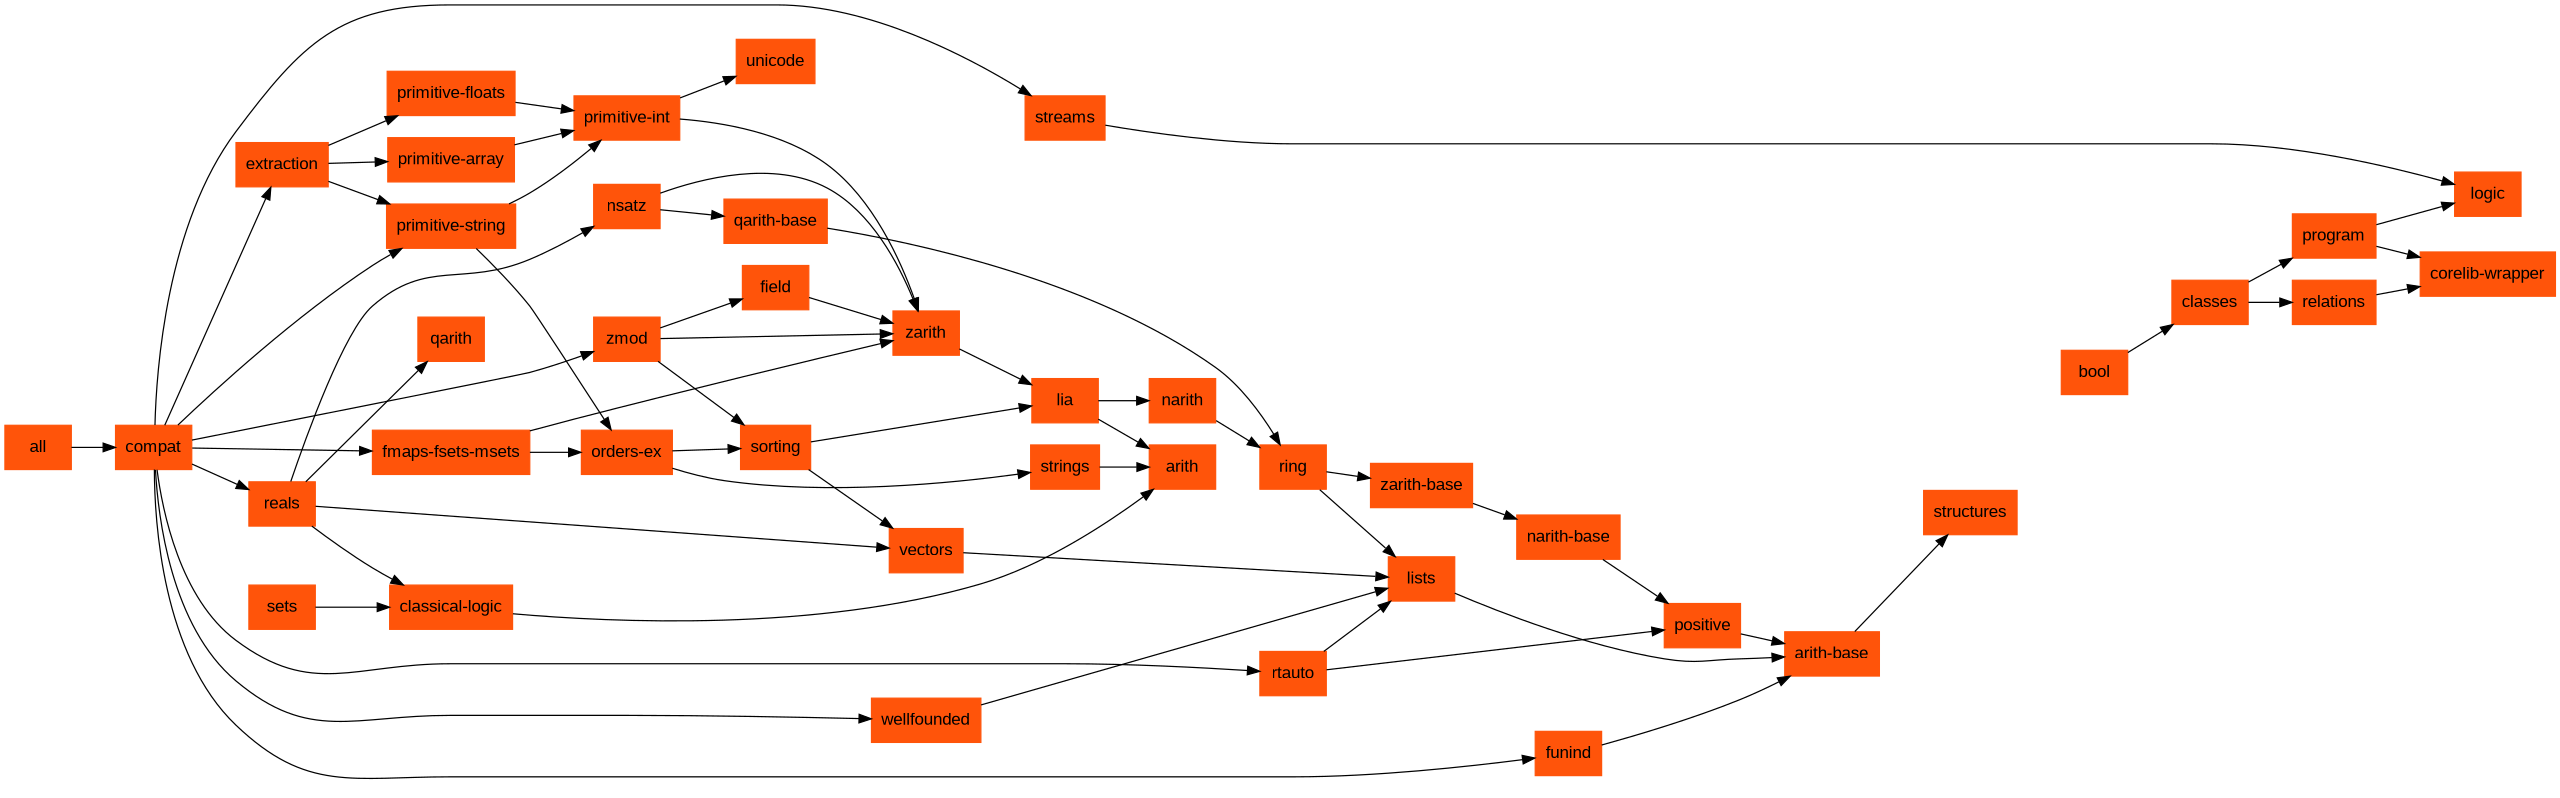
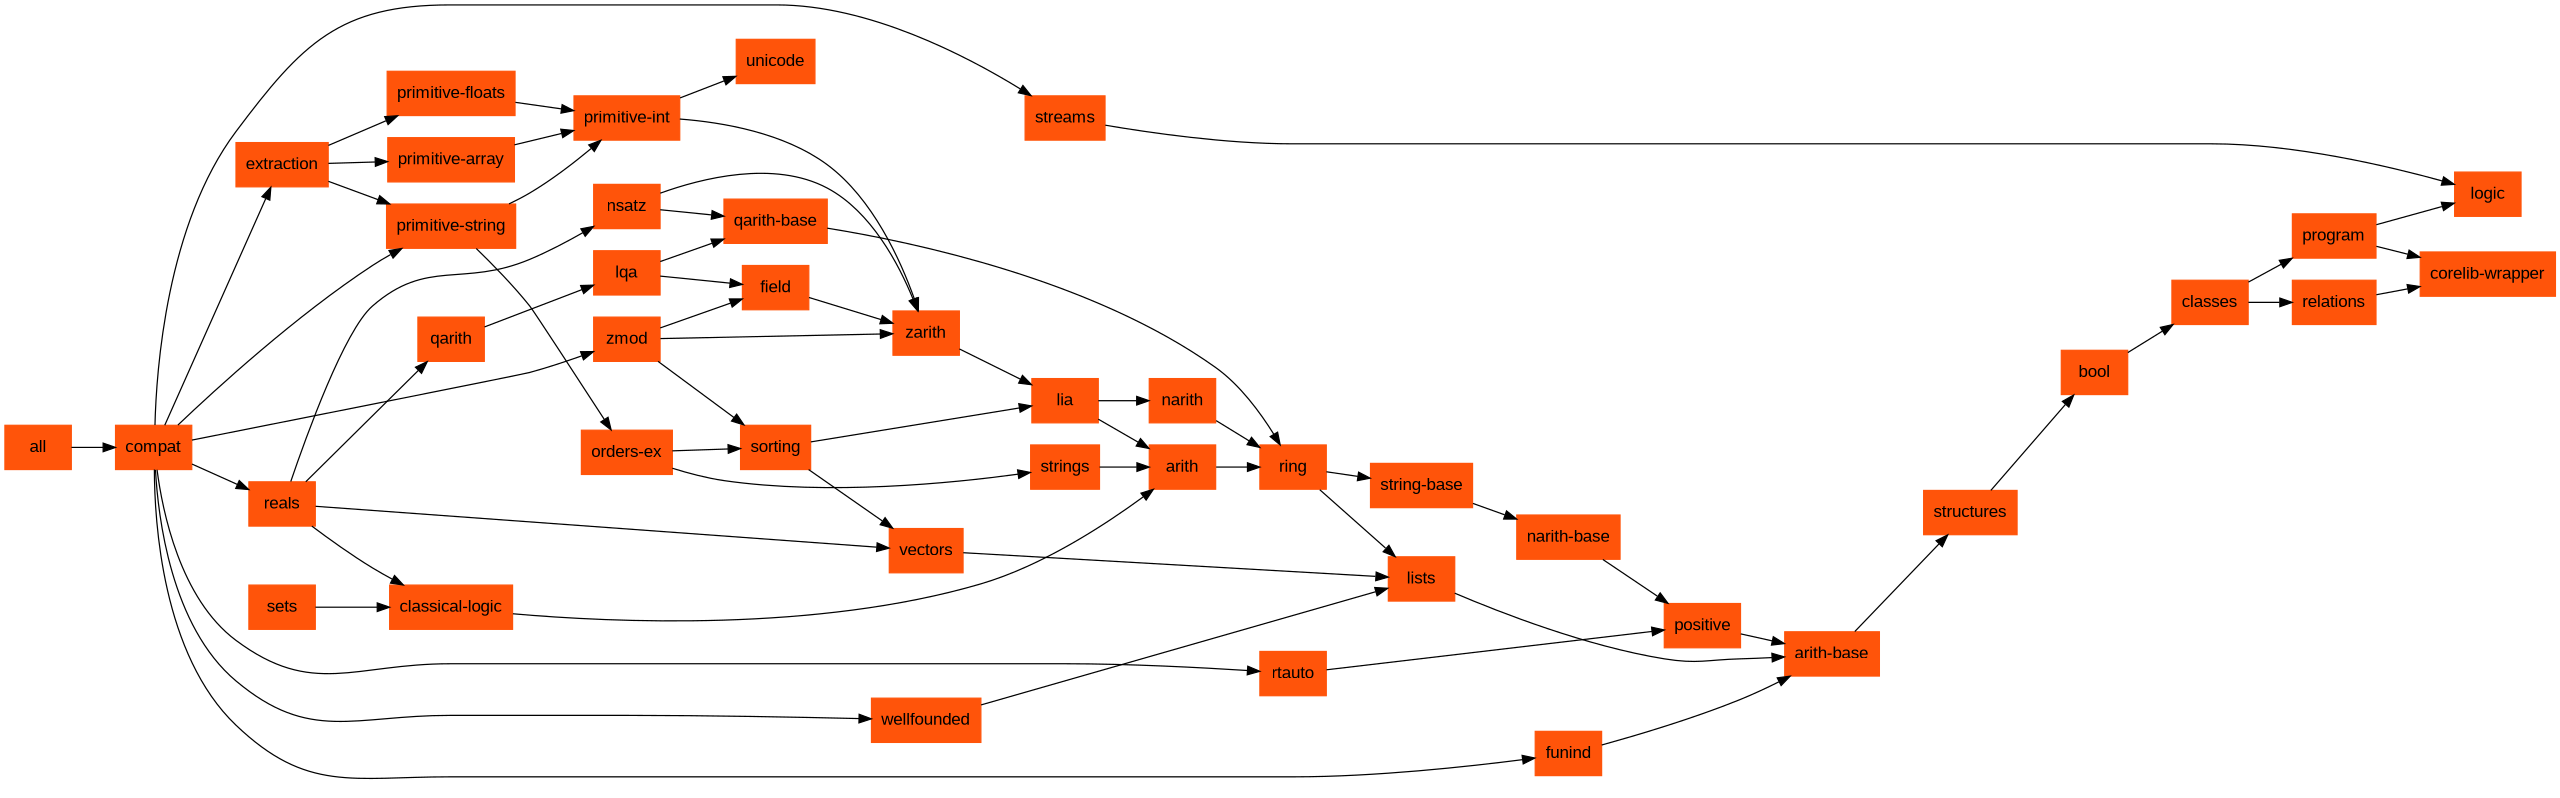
node "lqa": added
edge "structures" -> "bool": added
node "fmaps-fsets-msets": removed
edge "arith" -> "ring": added
node "zarith-base": label "zarith-base" -> "string-base"
edge "rtauto" -> "lists": removed
